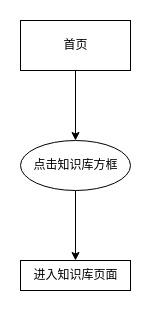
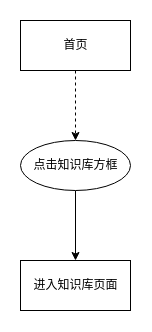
edge "首页" -> "点击知识库方框": style solid -> dashed
node "进入知识库页面": size 110x30 -> 110x50
